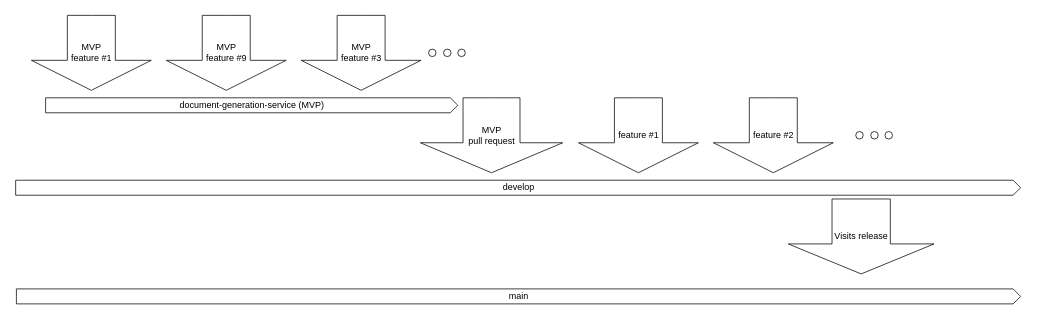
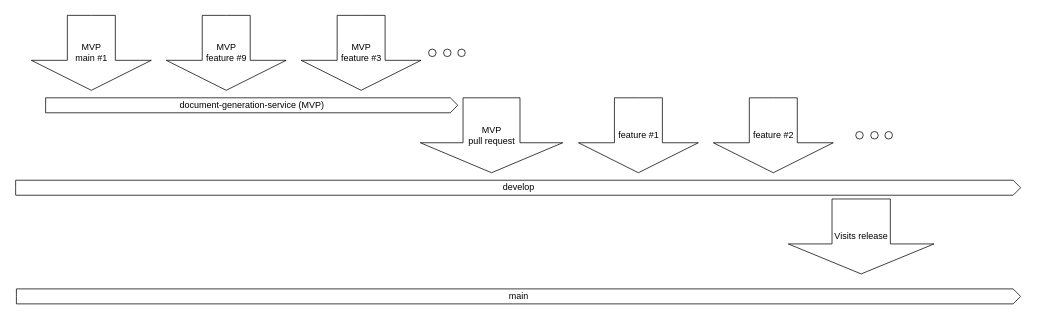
node "MVP feature #1": label "MVP feature #1" -> "MVP main #1"
